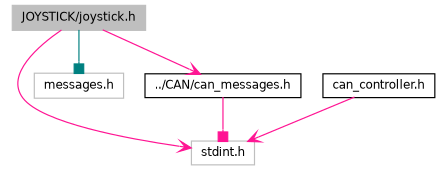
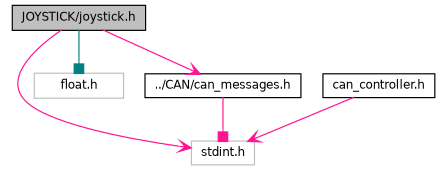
node "JOYSTICK/joystick.h": color grey75 -> black
node "messages.h": label "messages.h" -> "float.h"
